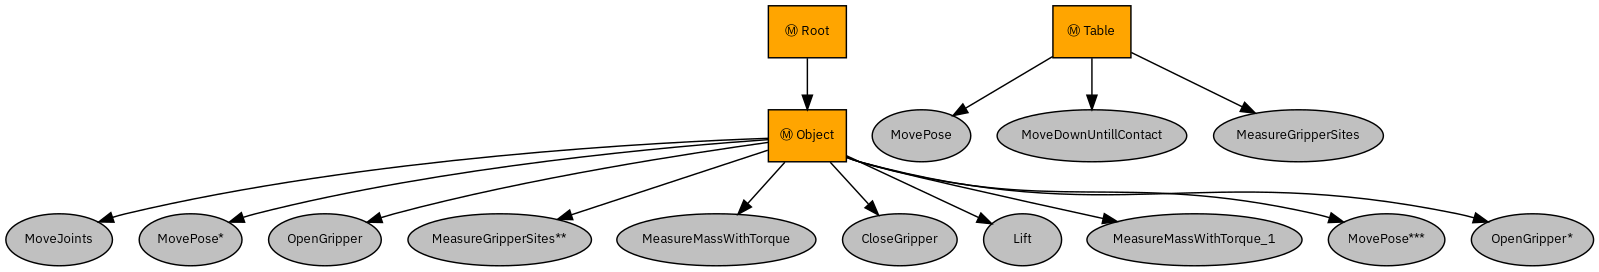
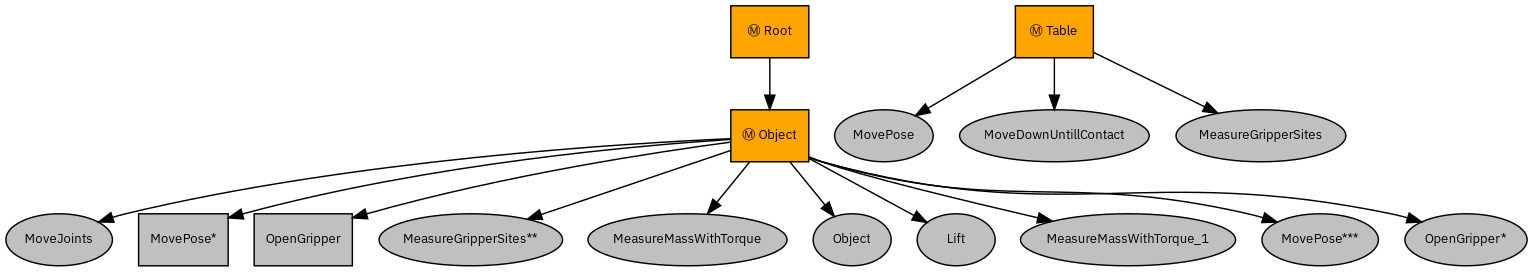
node "MovePose*": shape ellipse -> box
node "OpenGripper": shape ellipse -> box
node "CloseGripper": label "CloseGripper" -> "Object"
